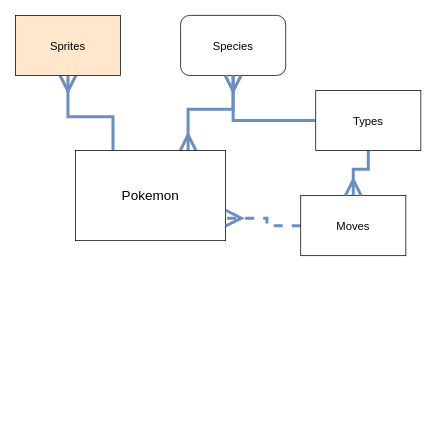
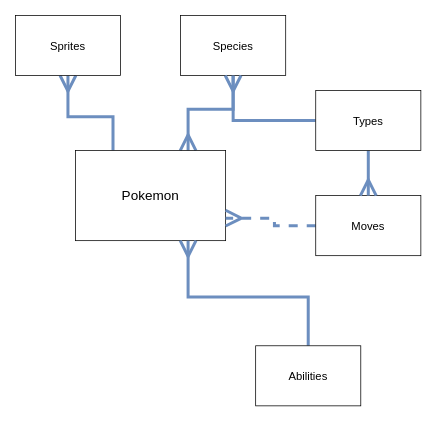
node "Sprites": fillcolor #ffe6cc -> #ffffff
node "Species": shape rounded rectangle -> rectangle
node "Moves": moved (353, 225) -> (368, 225)
edge "Abilities" -> "Pokemon": added
node "Abilities": added
